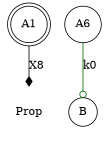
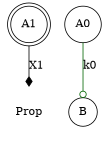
node "A6": label "A6" -> "A0"
edge "A1" -> "Prop": label "X8" -> "X1"
